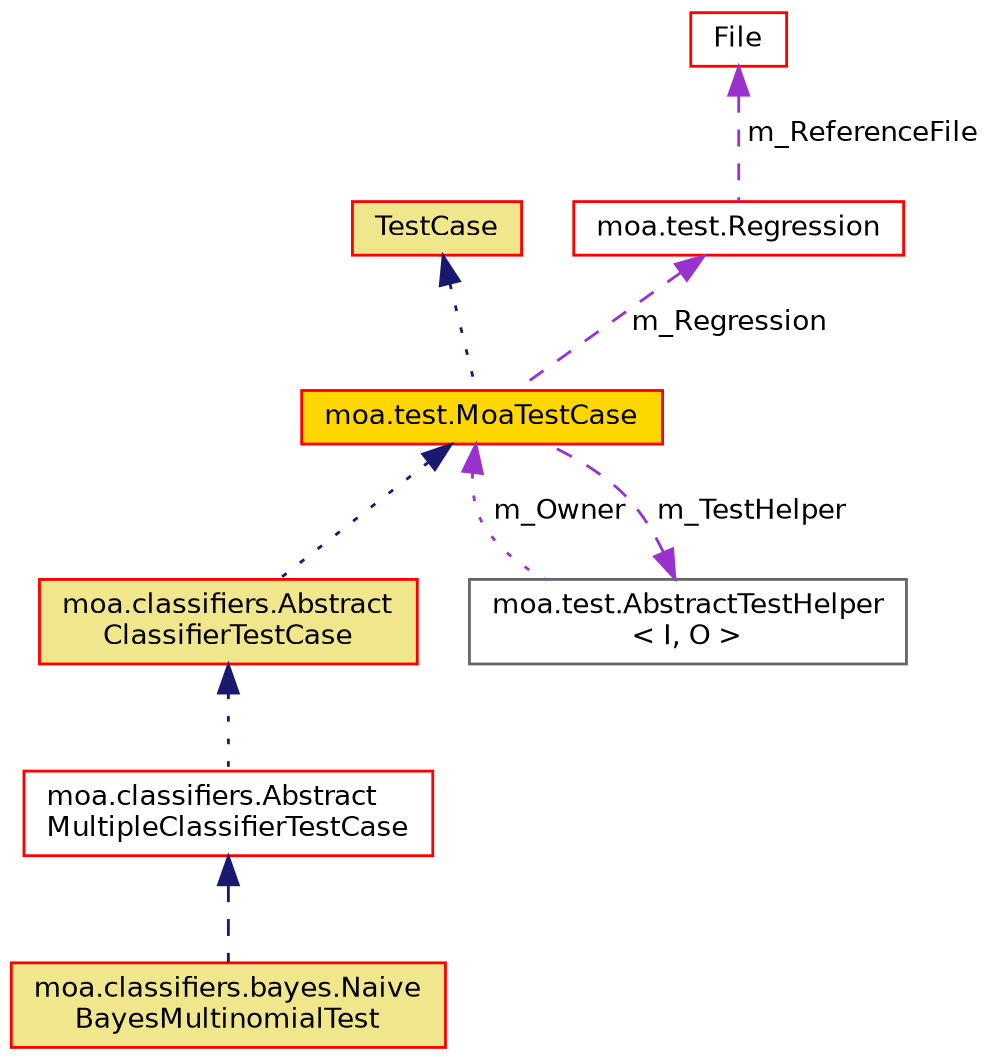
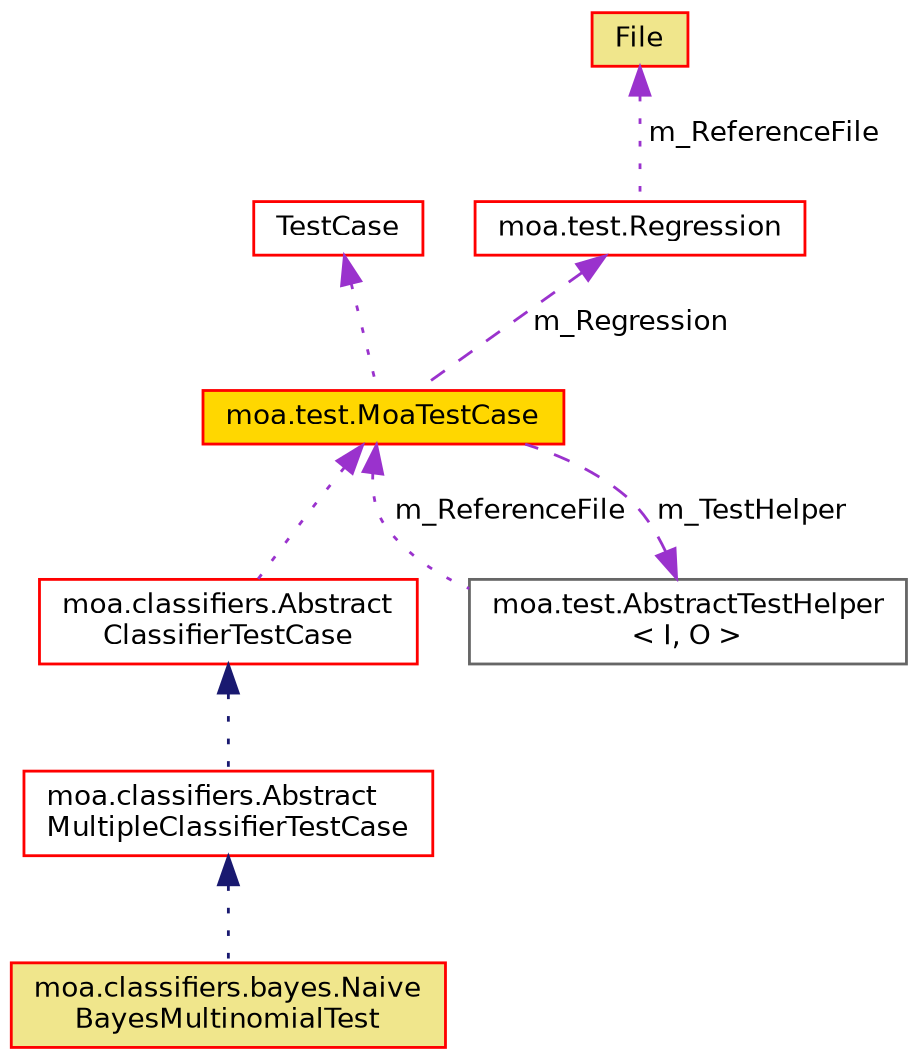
node "File": fillcolor white -> khaki
edge "moa.test.Regression" -> "File": style dashed -> dotted
node "TestCase": fillcolor khaki -> white
edge "moa.test.MoaTestCase" -> "TestCase": color midnightblue -> darkorchid3
edge "moa.test.AbstractTestHelper < I, O >" -> "moa.test.MoaTestCase": label " m_Owner" -> " m_ReferenceFile"
edge "moa.classifiers.Abstract ClassifierTestCase" -> "moa.test.MoaTestCase": color midnightblue -> darkorchid3
node "moa.classifiers.Abstract ClassifierTestCase": fillcolor khaki -> white
edge "moa.classifiers.bayes.Naive BayesMultinomialTest" -> "moa.classifiers.Abstract MultipleClassifierTestCase": style dashed -> dotted
